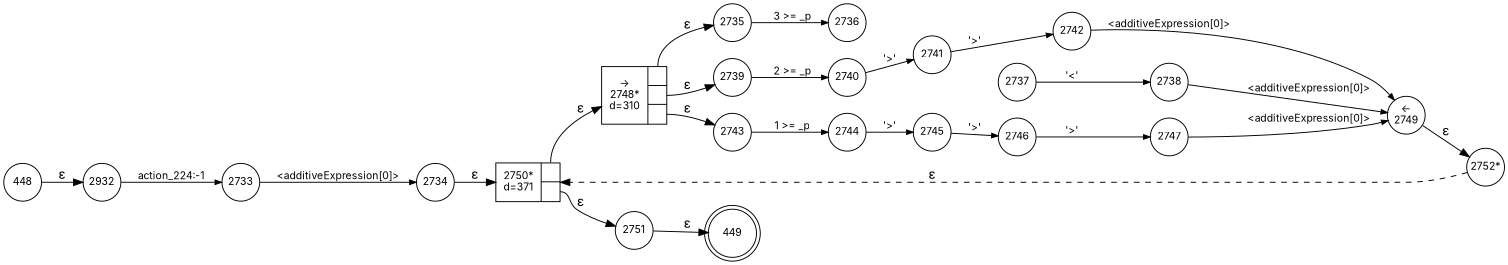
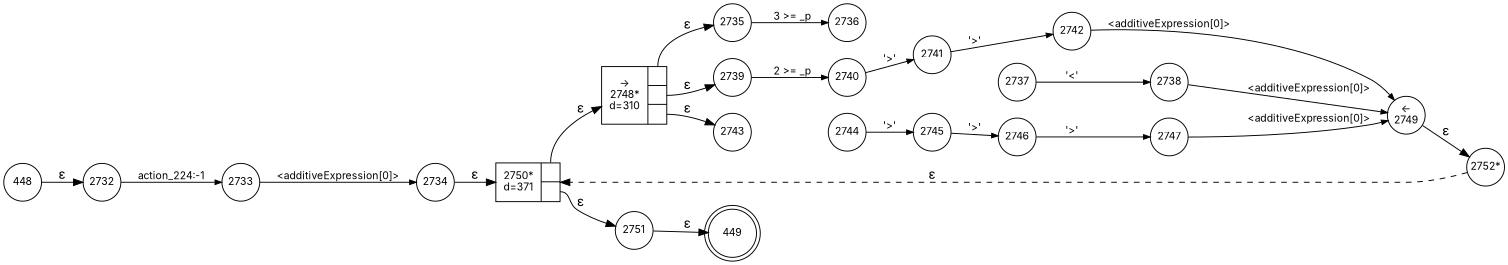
edge "2743" -> "2744": removed, label "1 >= _p"
node "2932": label "2932" -> "2732"
